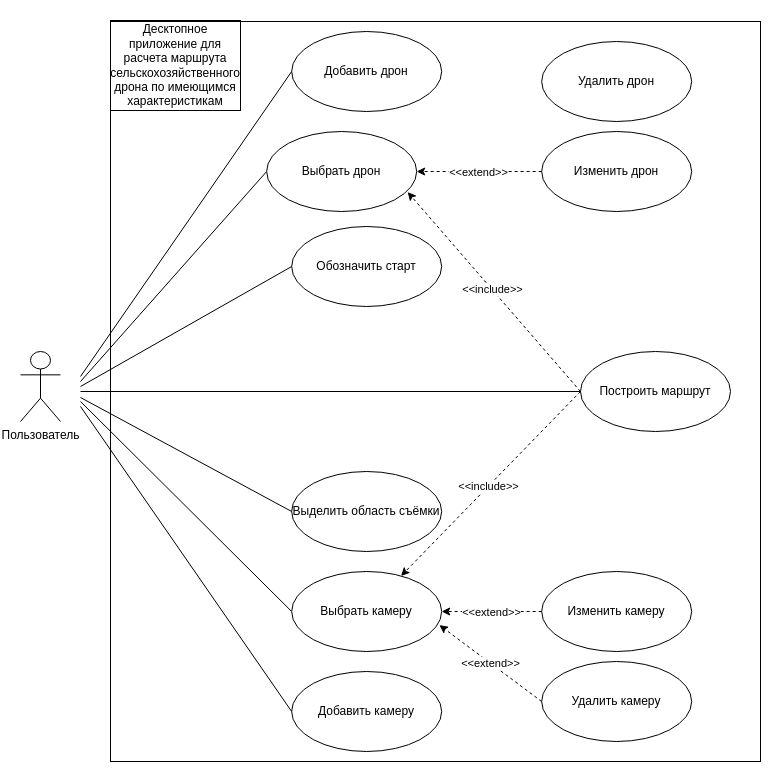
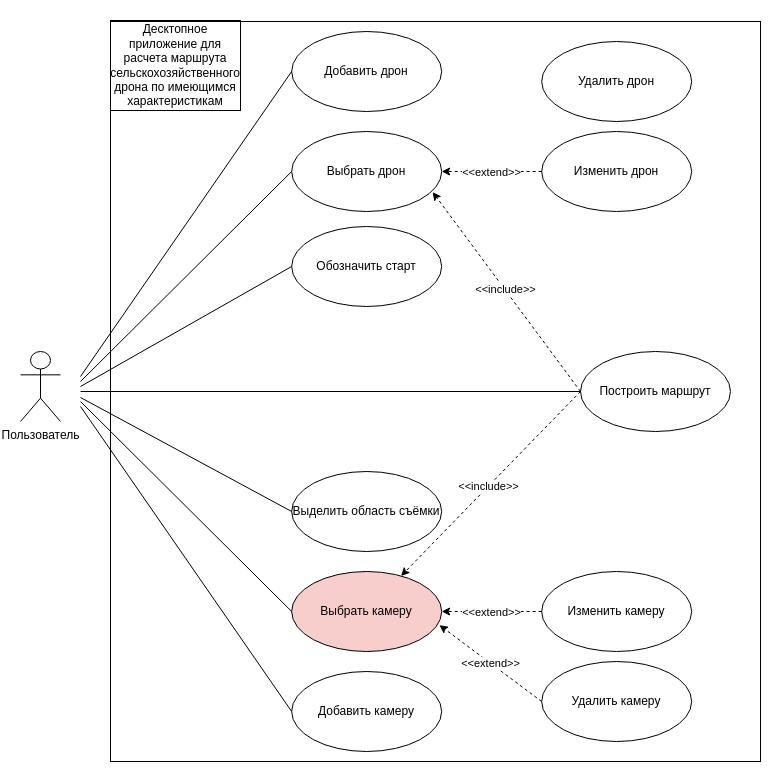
node "Выбрать дрон": moved (342, 172) -> (367, 172)
node "Выбрать камеру": fillcolor #ffffff -> #f8cecc
